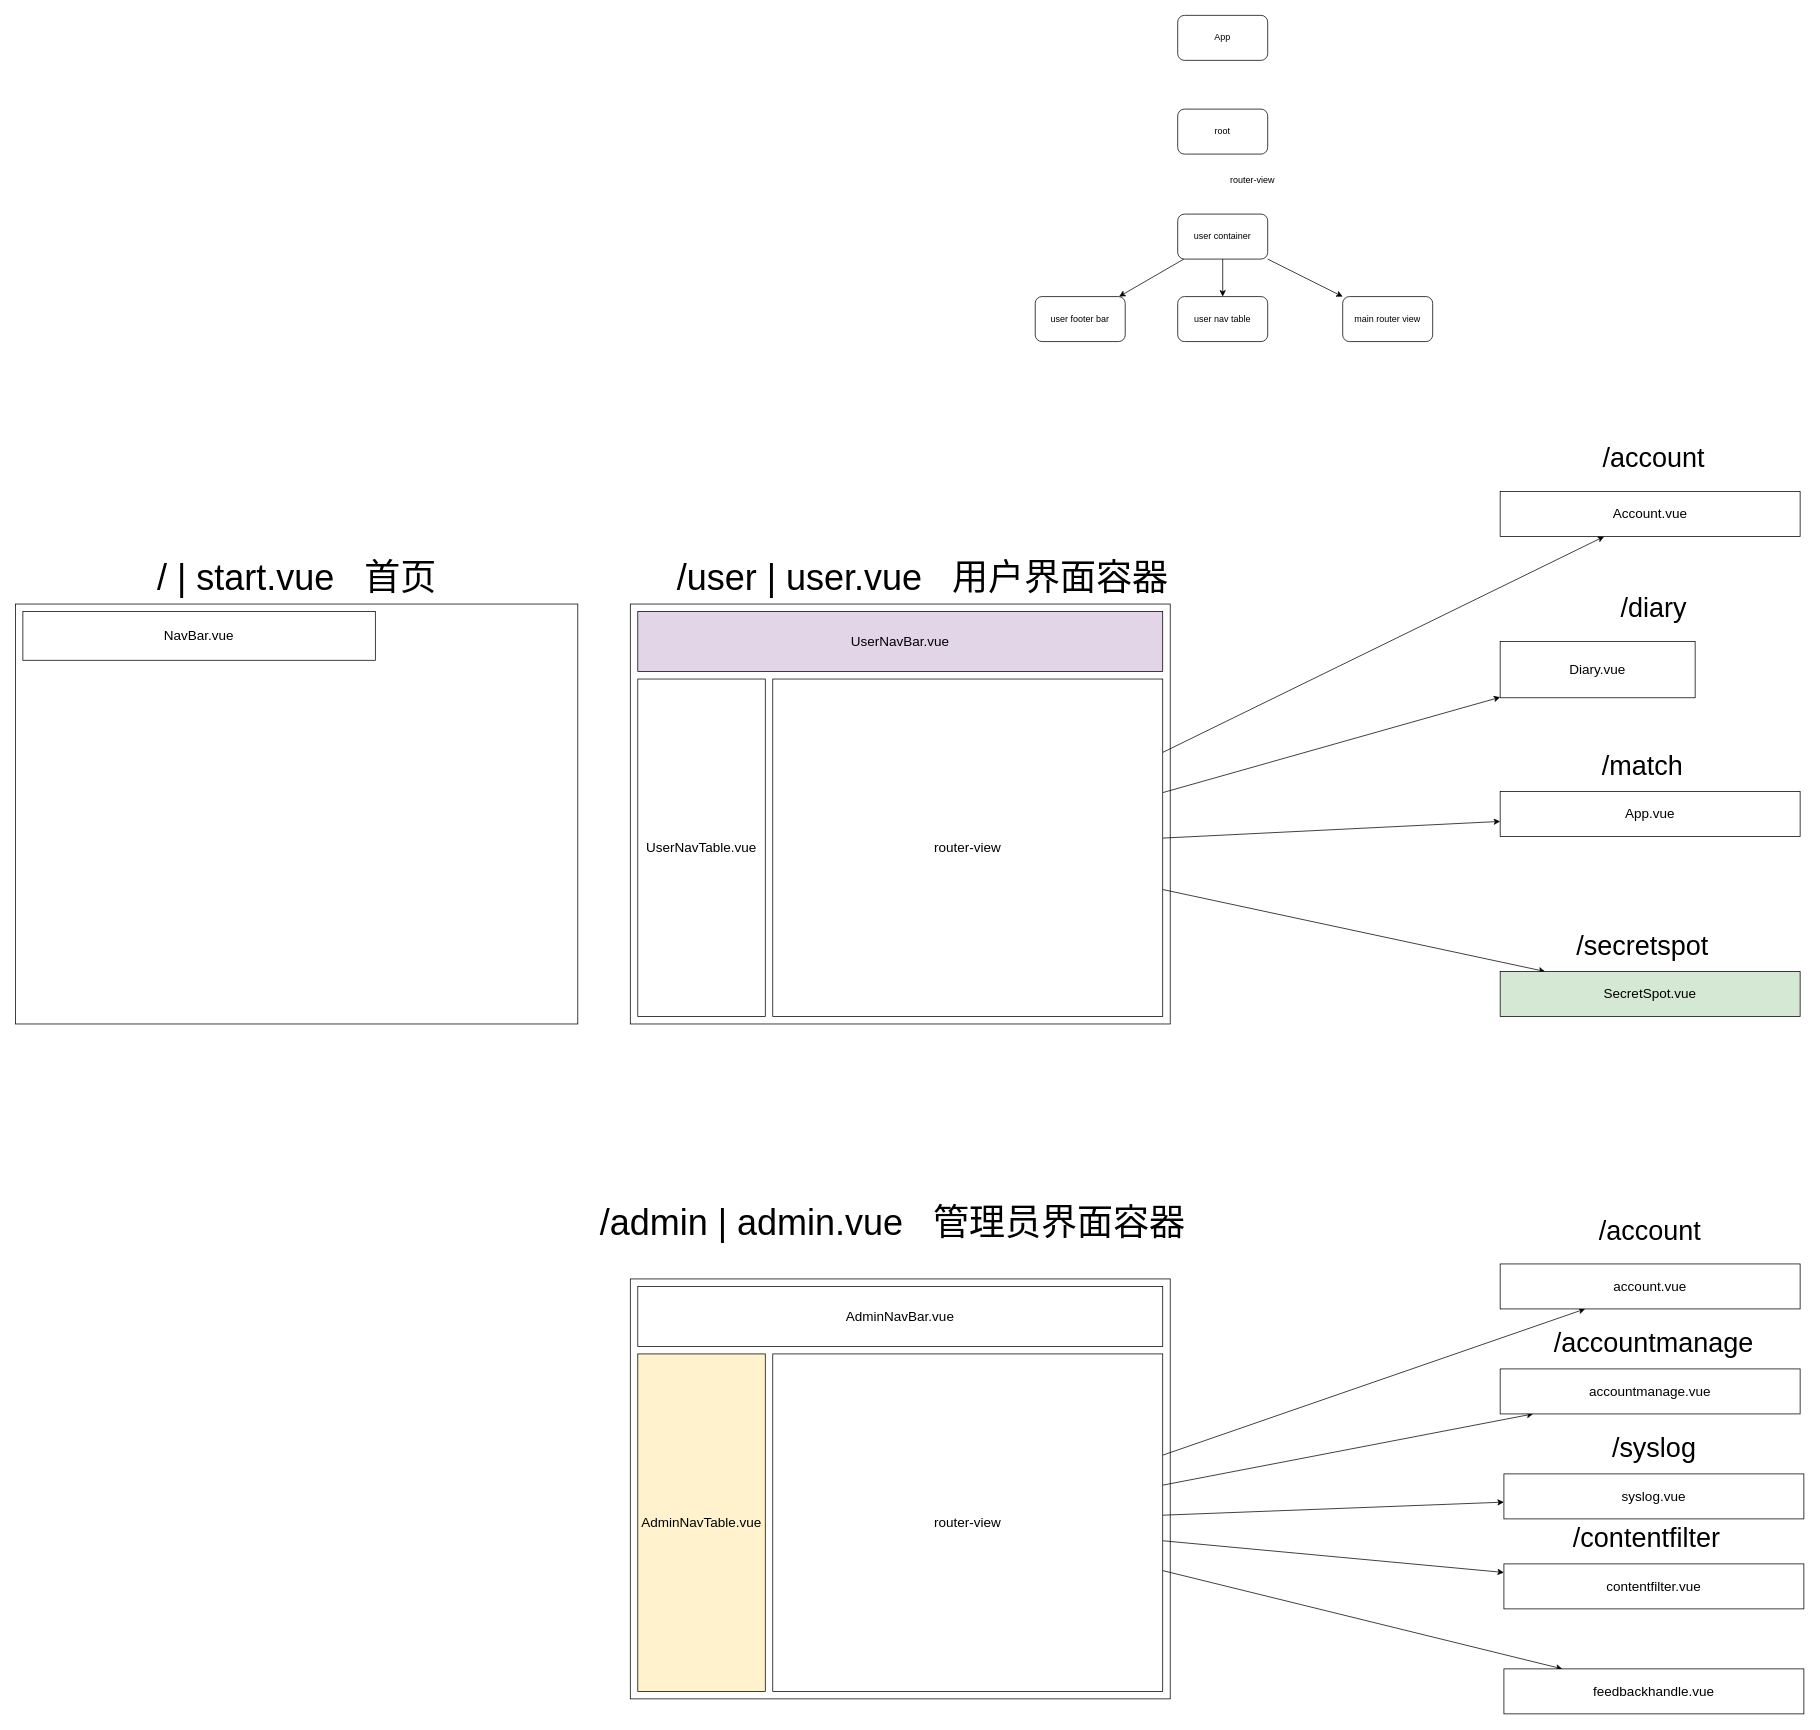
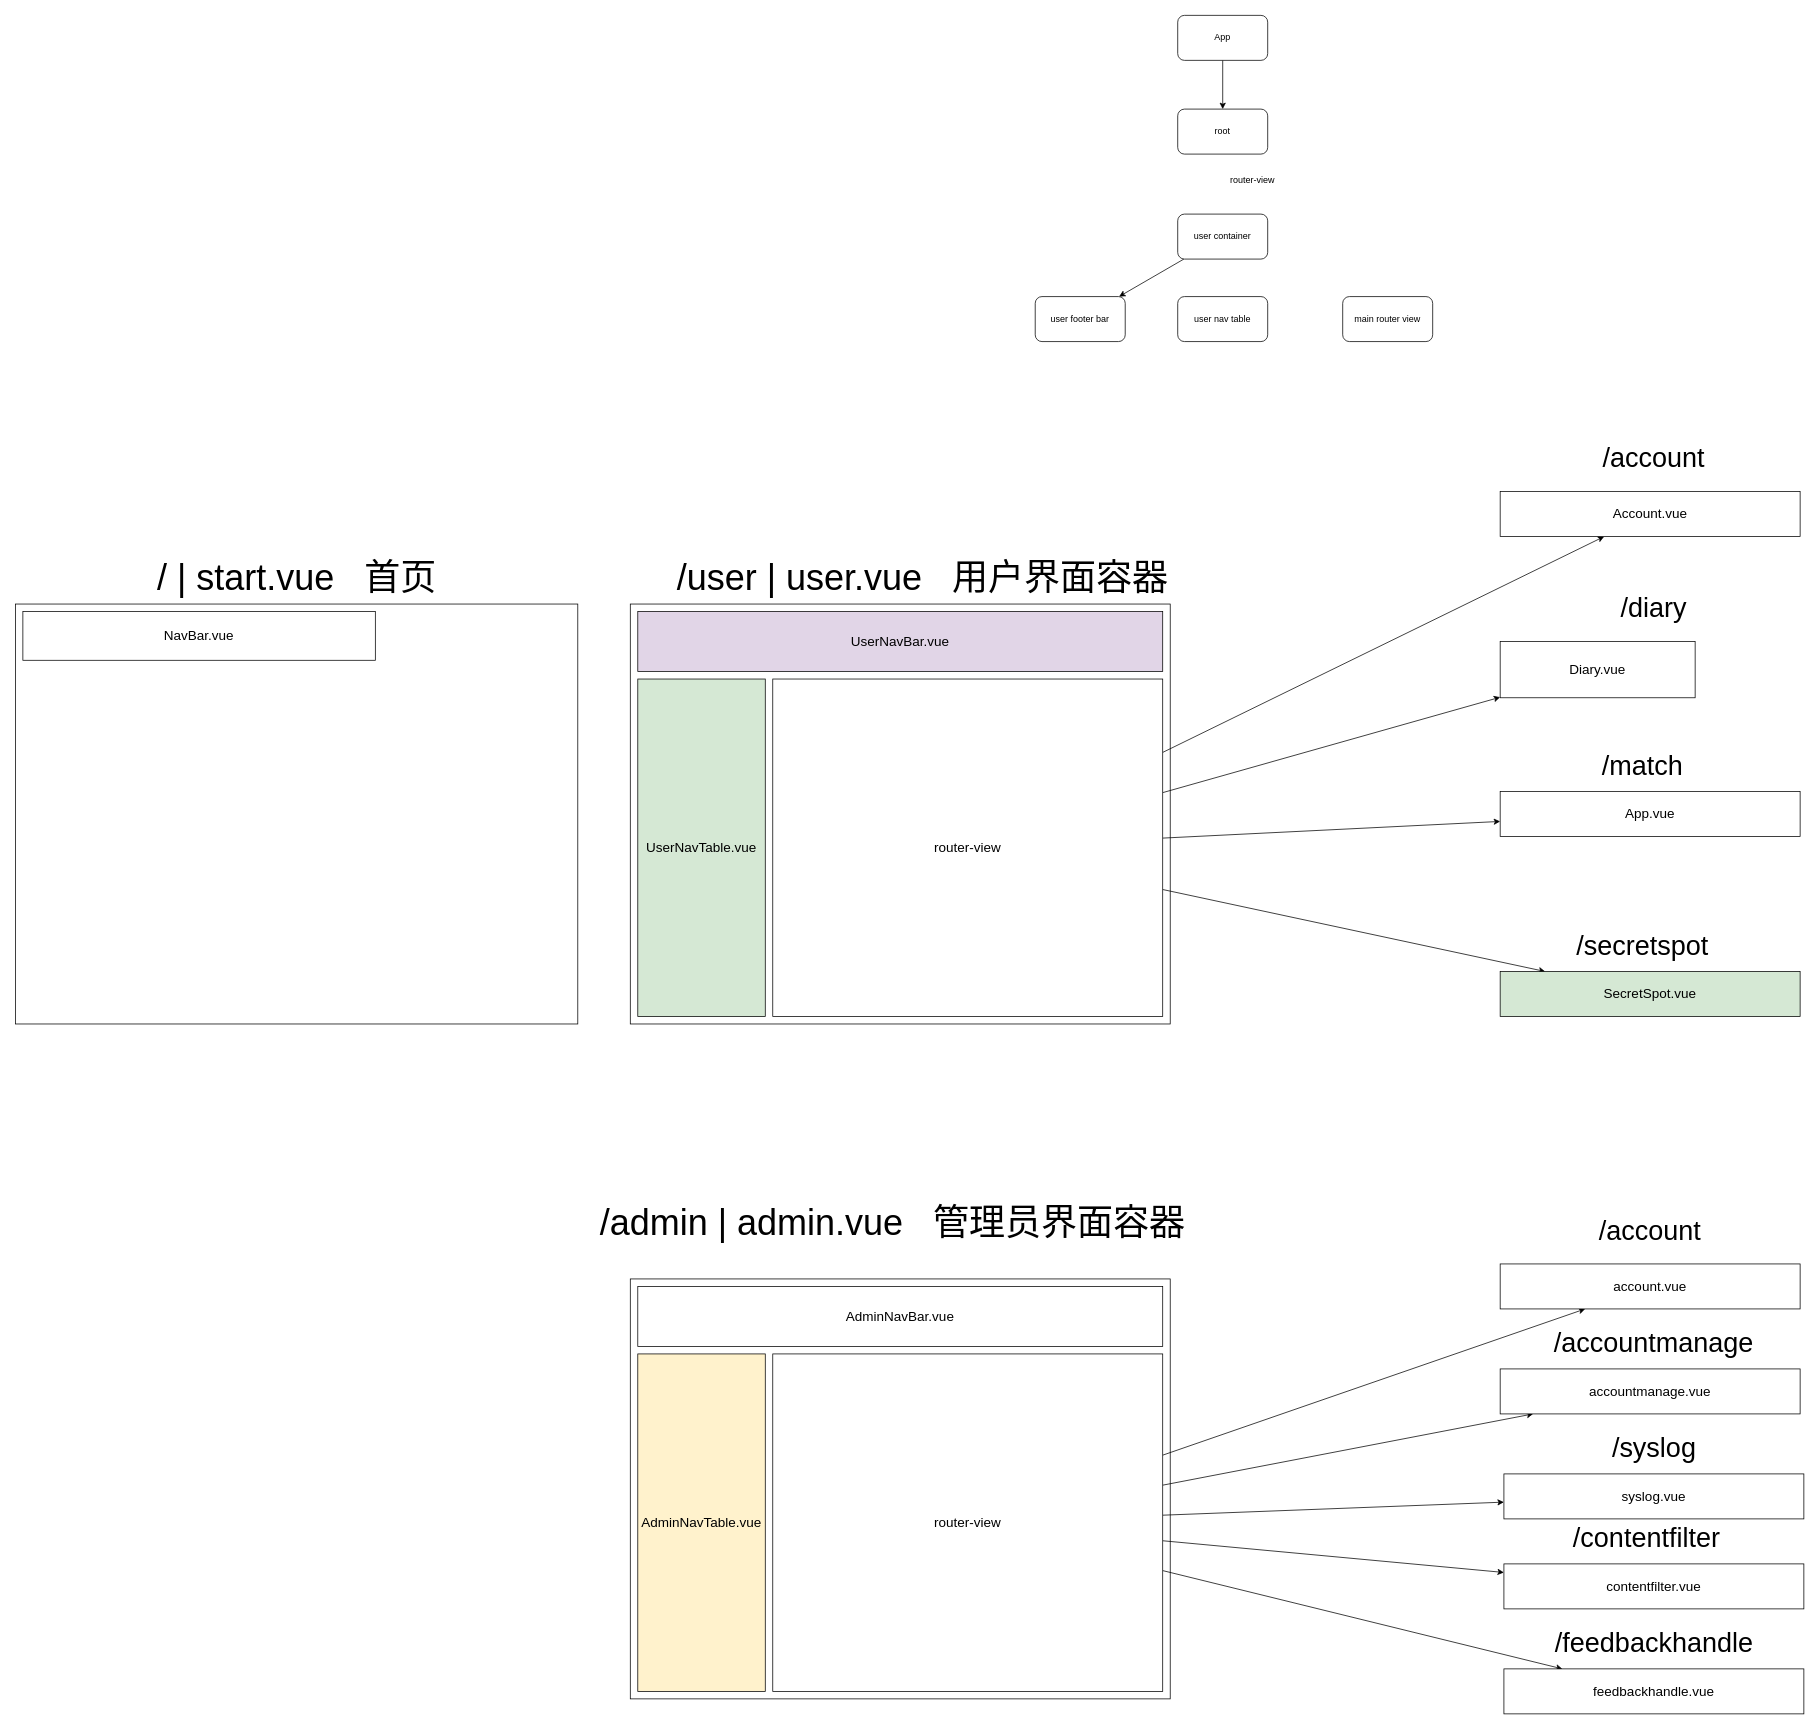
edge "App" -> "root": added
edge "user container" -> "user nav table": removed
edge "user container" -> "main router view": removed
node "UserNavTable.vue": fillcolor #ffffff -> #d5e8d4
node "/feedbackhandle": added
